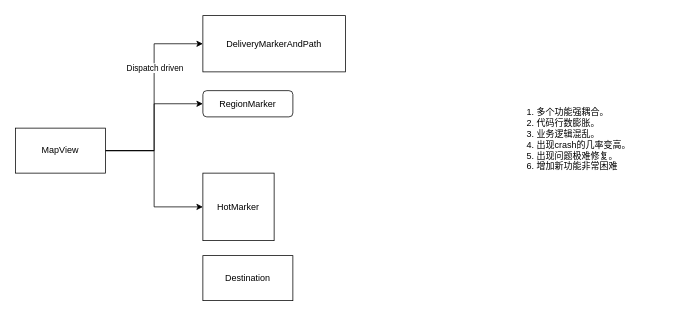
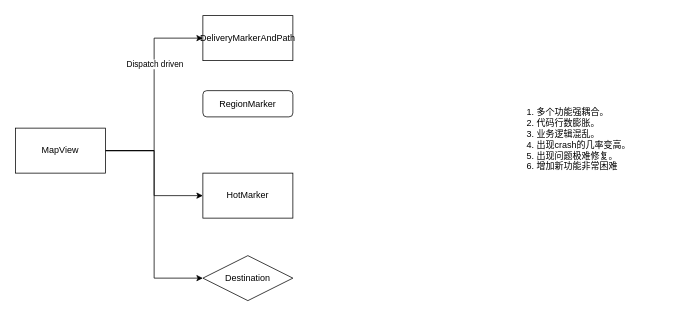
node "DeliveryMarkerAndPath": size 143x56 -> 90x45
edge "MapView" -> "RegionMarker": removed
node "HotMarker": size 71x68 -> 90x45
edge "MapView" -> "Destination": added
node "Destination": shape rectangle -> diamond
